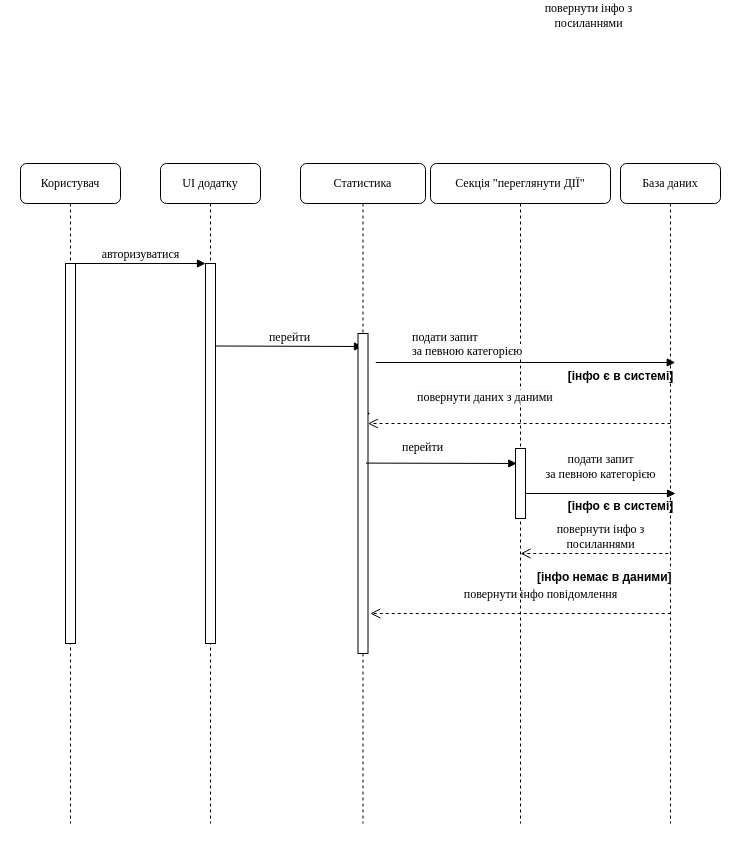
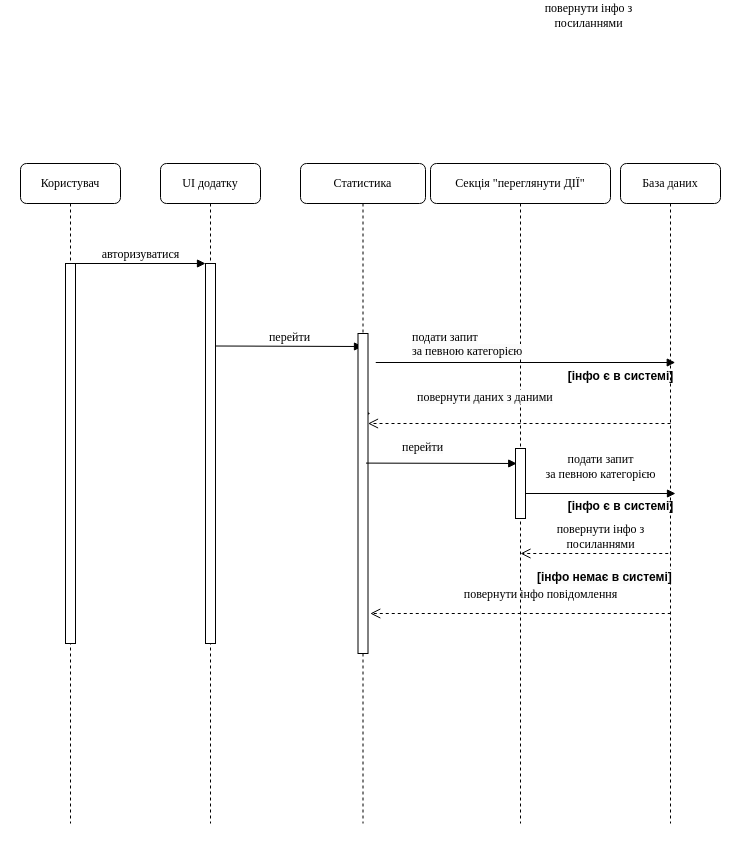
node "[інфо немає в даними]": label "[інфо немає в даними]" -> "[інфо немає в системі]"
